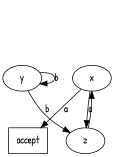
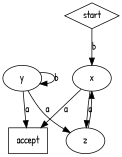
node "start": added
edge "y" -> "accept": added, label "a"
edge "y" -> "z": label "b" -> "a"
